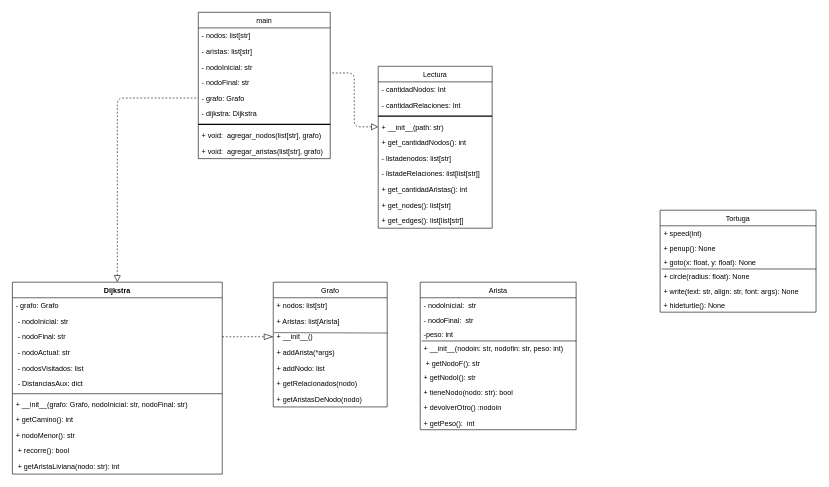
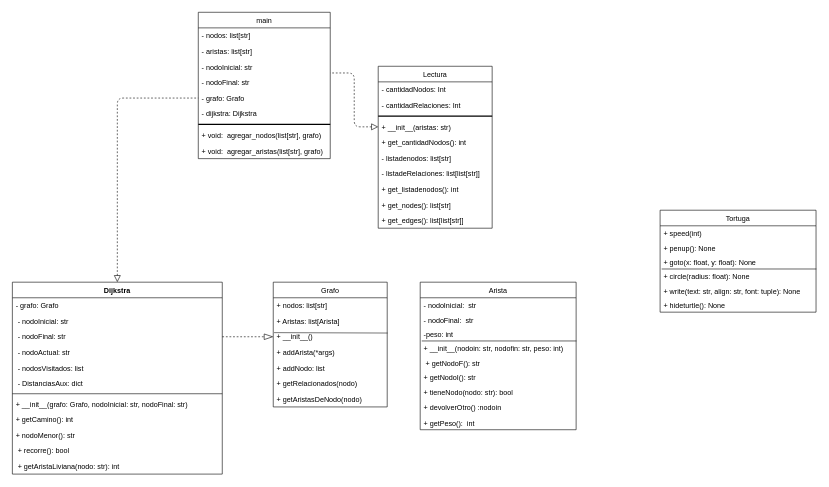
node "+ __init__(path: str)": label "+ __init__(path: str)" -> "+ __init__(aristas: str)"
node "+ get_cantidadAristas(): int": label "+ get_cantidadAristas(): int" -> "+ get_listadenodos(): int"
node "+ write(text: str, align: str, font: args): None": label "+ write(text: str, align: str, font: args): None" -> "+ write(text: str, align: str, font: tuple): None"
